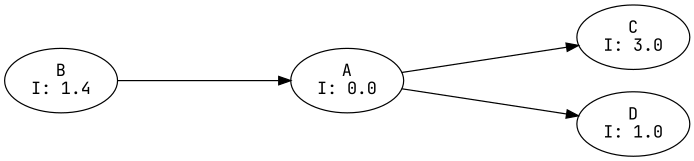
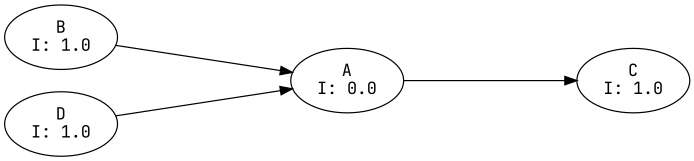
node "C I: 3.0": label "C I: 3.0" -> "C I: 1.0"
node "B I: 1.4": label "B I: 1.4" -> "B I: 1.0"
edge "A I: 0.0" -> "D I: 1.0": reversed
